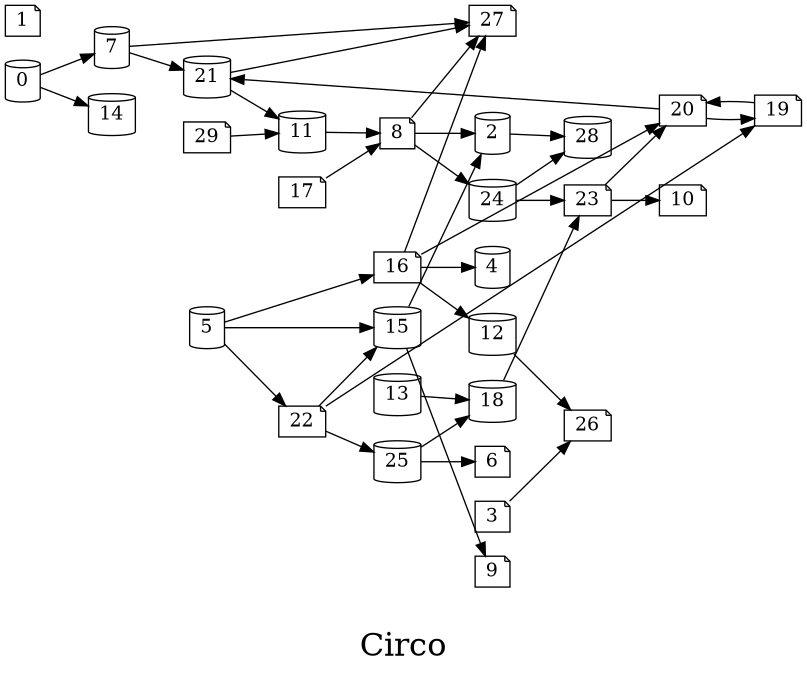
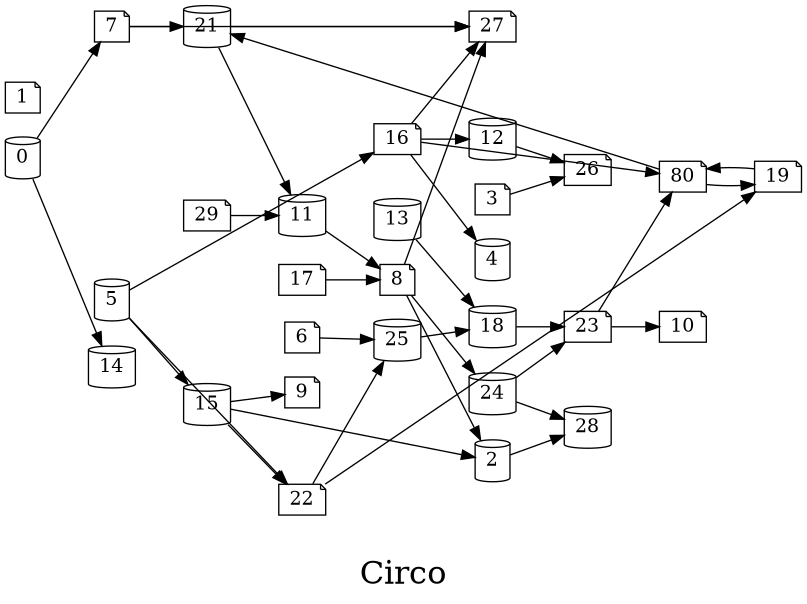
node "7": shape cylinder -> note
node "20": label "20" -> "80"
edge "22" -> "15": reversed
edge "25" -> "6": reversed
